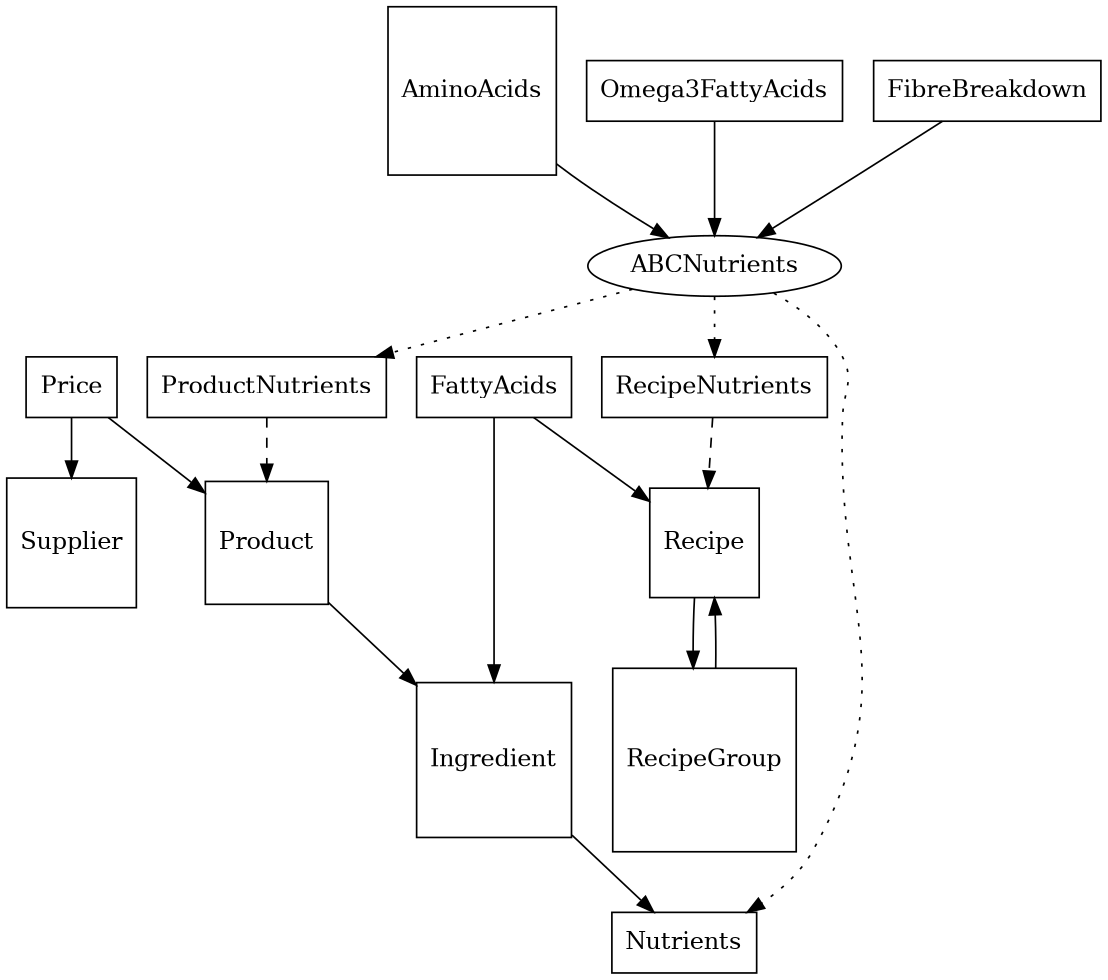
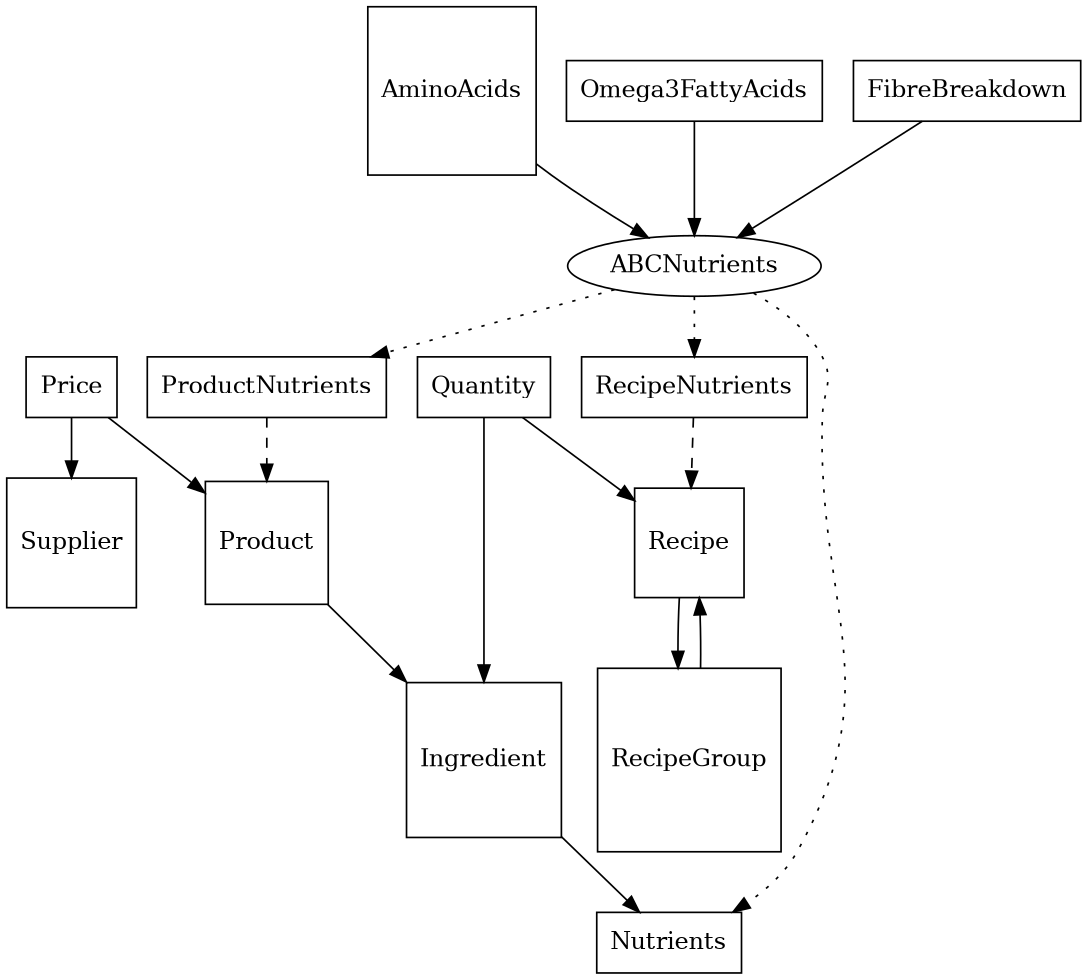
node "FattyAcids": label "FattyAcids" -> "Quantity"
